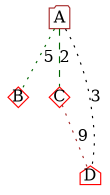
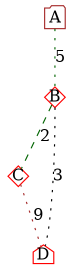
edge "A" -- "C": now "B" -- "C"
edge "A" -- "D": now "B" -- "D"
